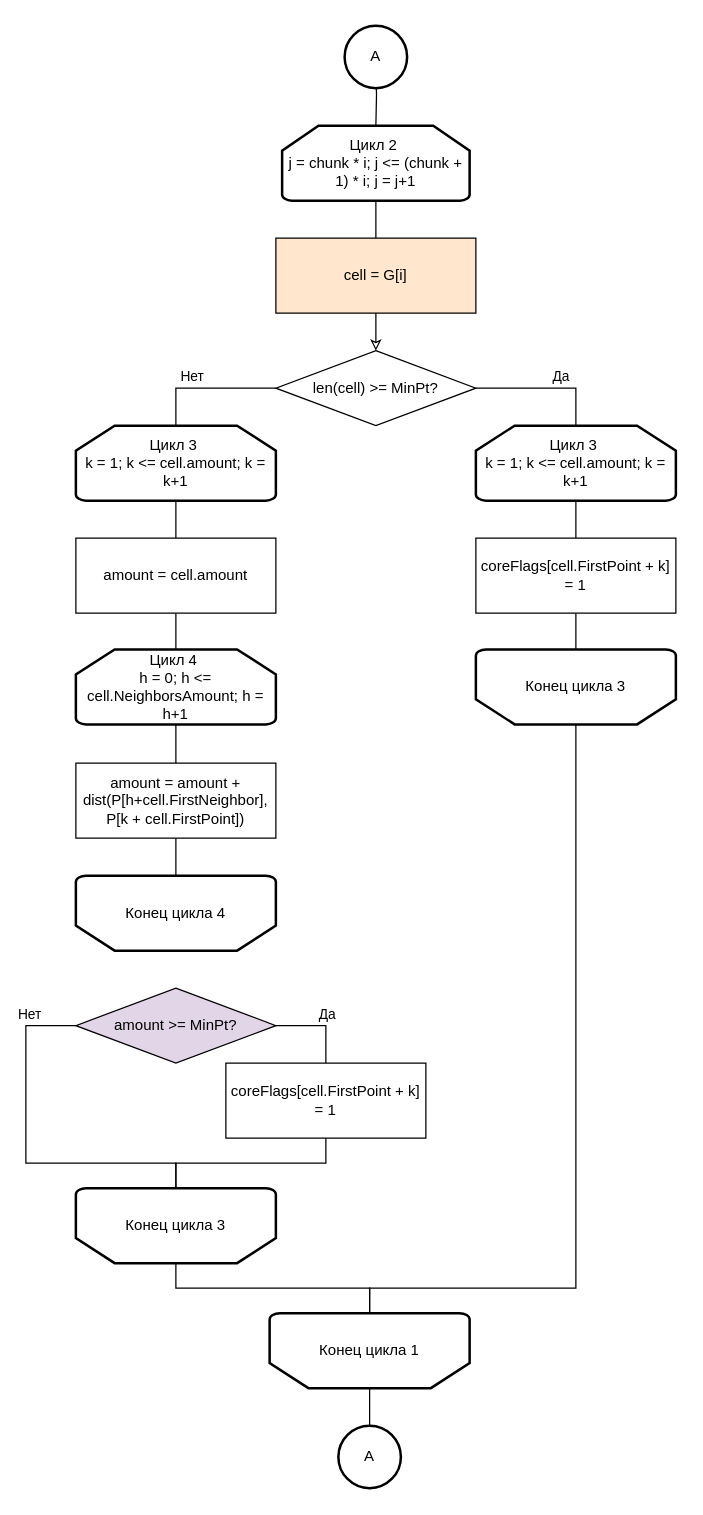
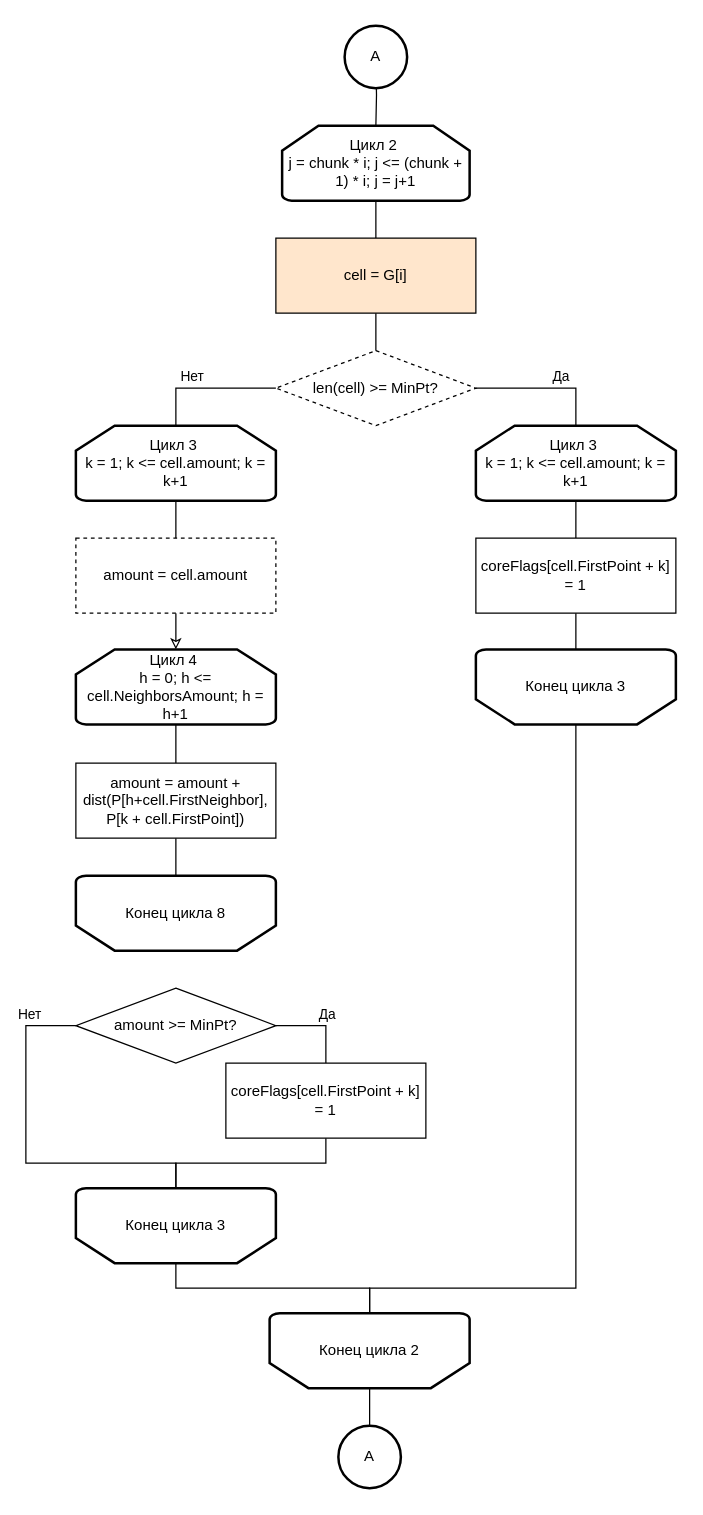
edge "cell = G[i]" -> "len(cell) >= MinPt?": arrowhead classic -> none
node "len(cell) >= MinPt?": style solid -> dashed
node "amount = cell.amount": style solid -> dashed
edge "amount = cell.amount" -- "Цикл 4 h = 0; h <= cell.NeighborsAmount; h = h+1": arrowhead none -> classic
node "Конец цикла 4": label "Конец цикла 4" -> "Конец цикла 8"
node "amount >= MinPt?": fillcolor #e1d5e7 -> #ffffff
node "Конец цикла 1": label "Конец цикла 1" -> "Конец цикла 2"
